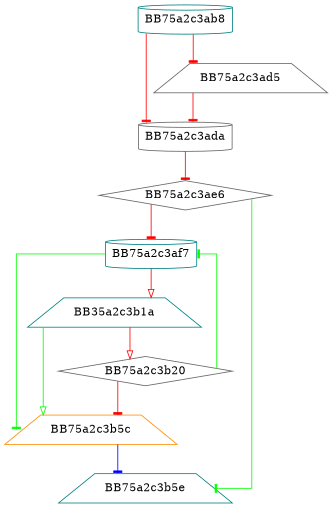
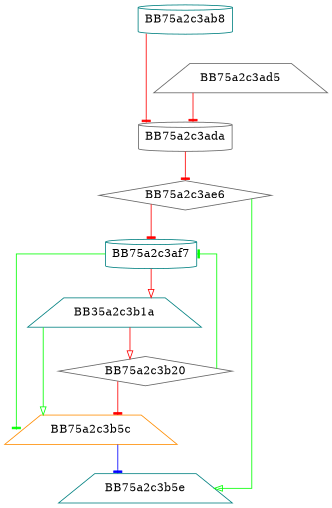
edge "BB75a2c3ab8" -> "BB75a2c3ad5": removed
edge "BB75a2c3ae6" -> "BB75a2c3b5e": arrowhead tee -> onormal
